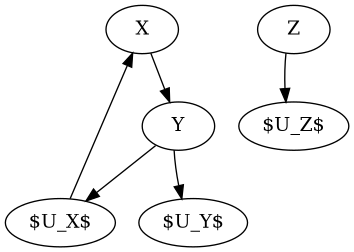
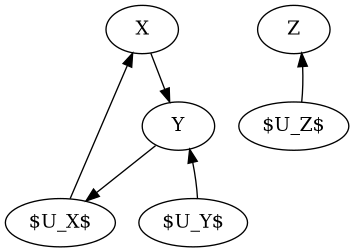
edge "Z" -> "$U_Z$": reversed
edge "Y" -> "$U_Y$": reversed
